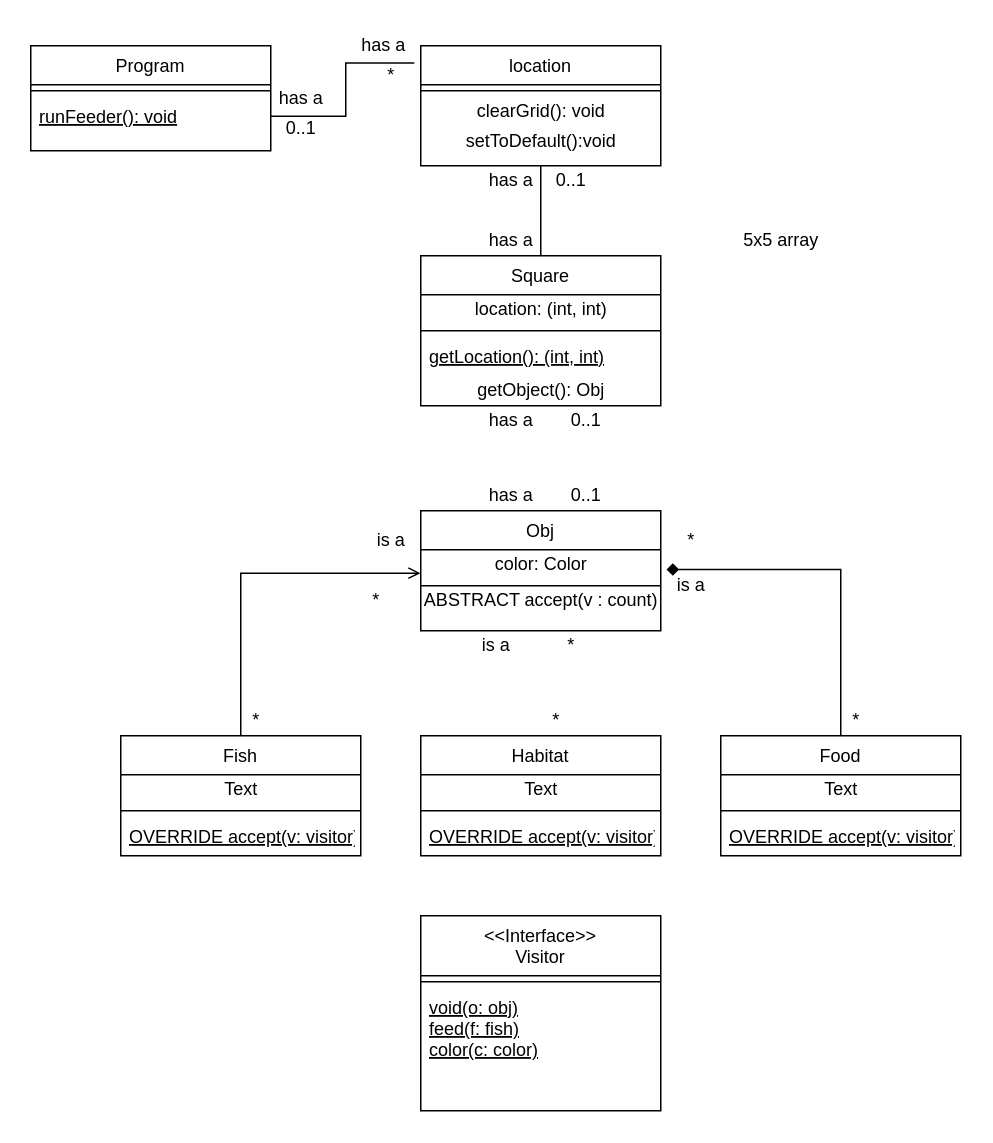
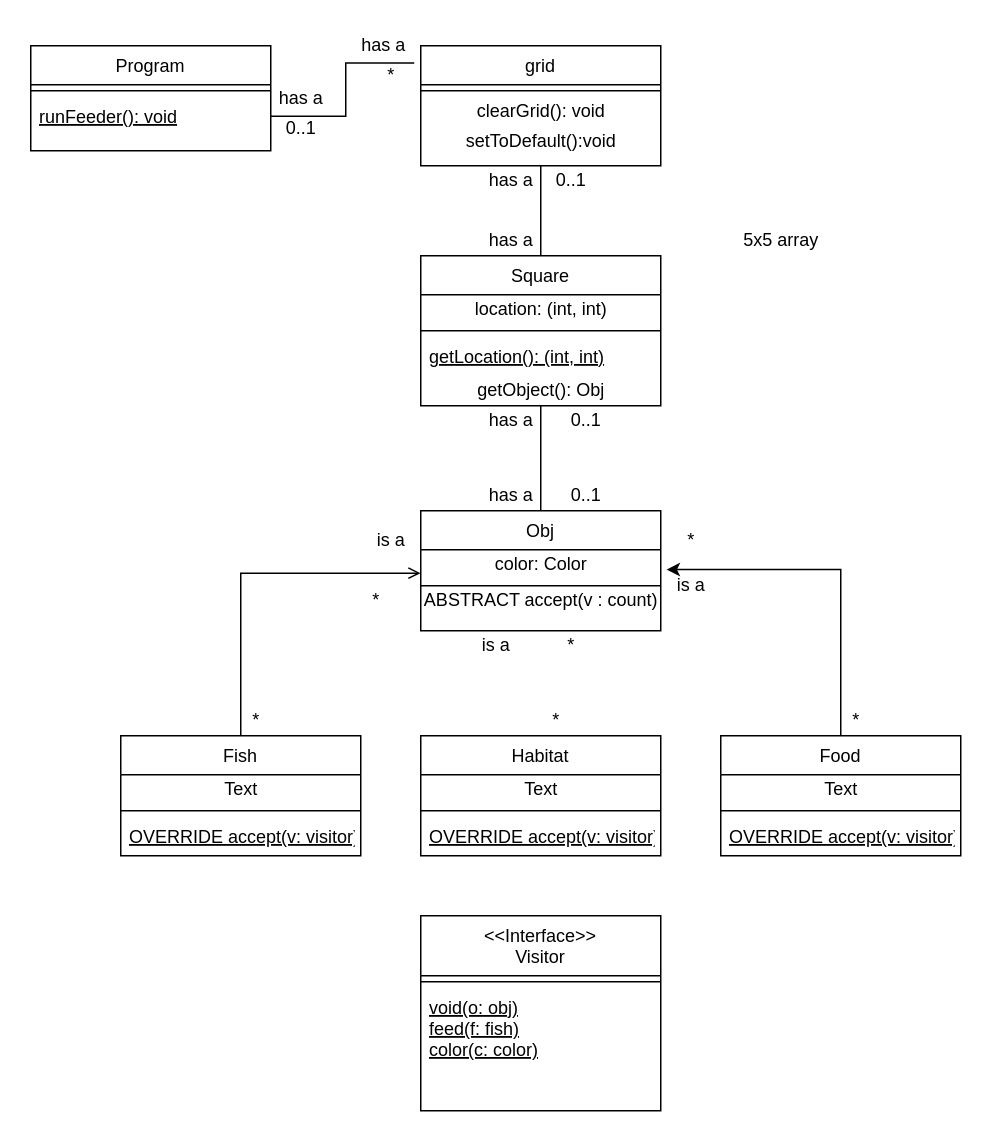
node "location": label "location" -> "grid"
edge "getObject(): Obj" -- "Obj": added
edge "Food" -> "color: Color": arrowhead diamond -> classic
